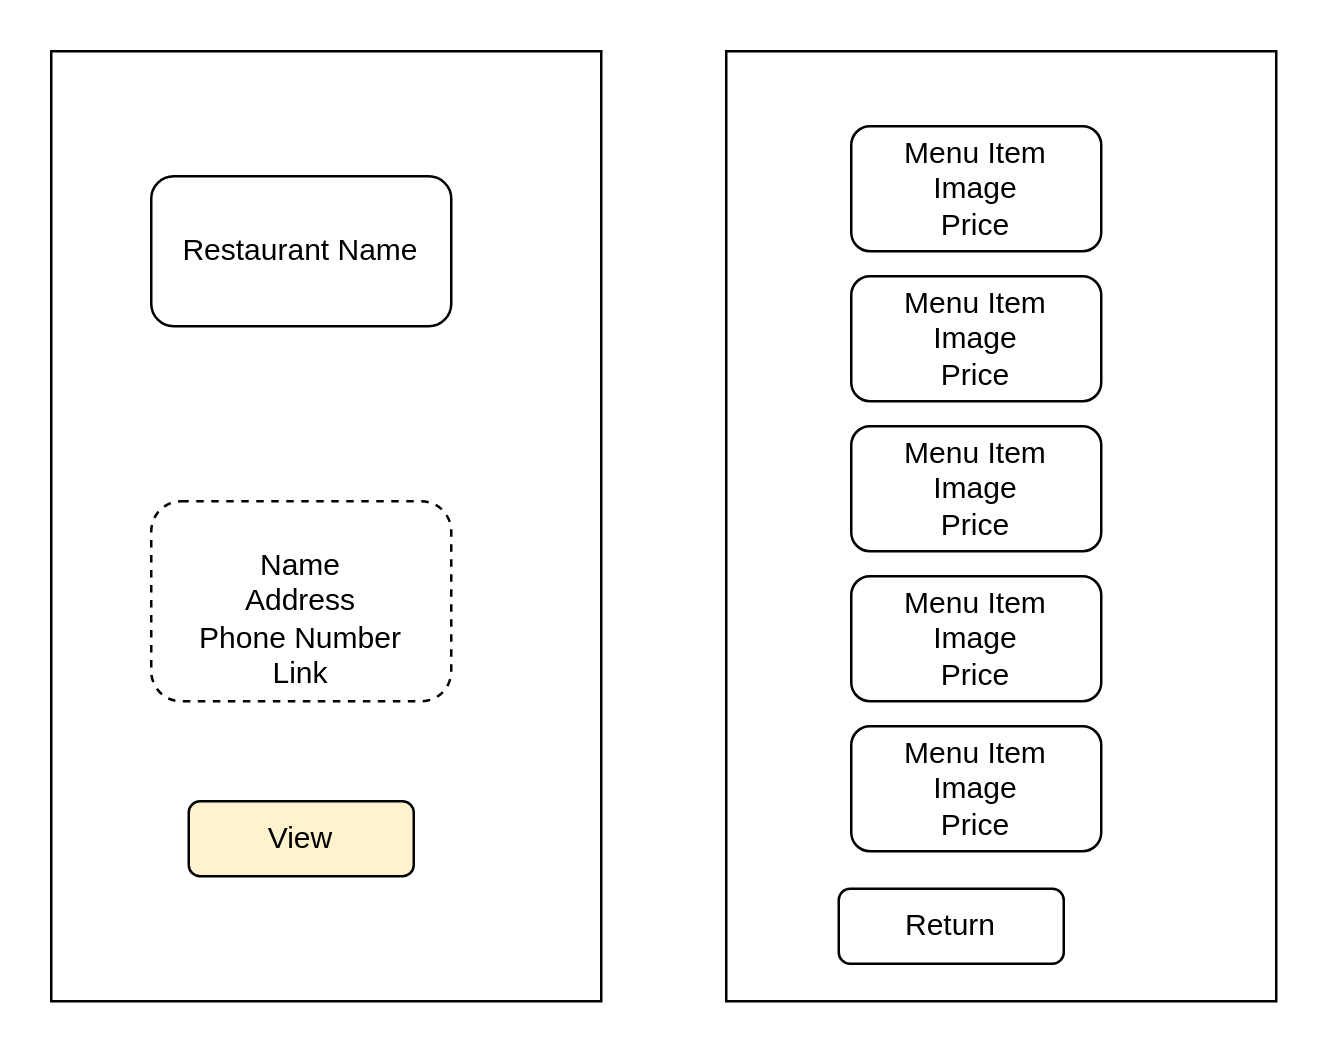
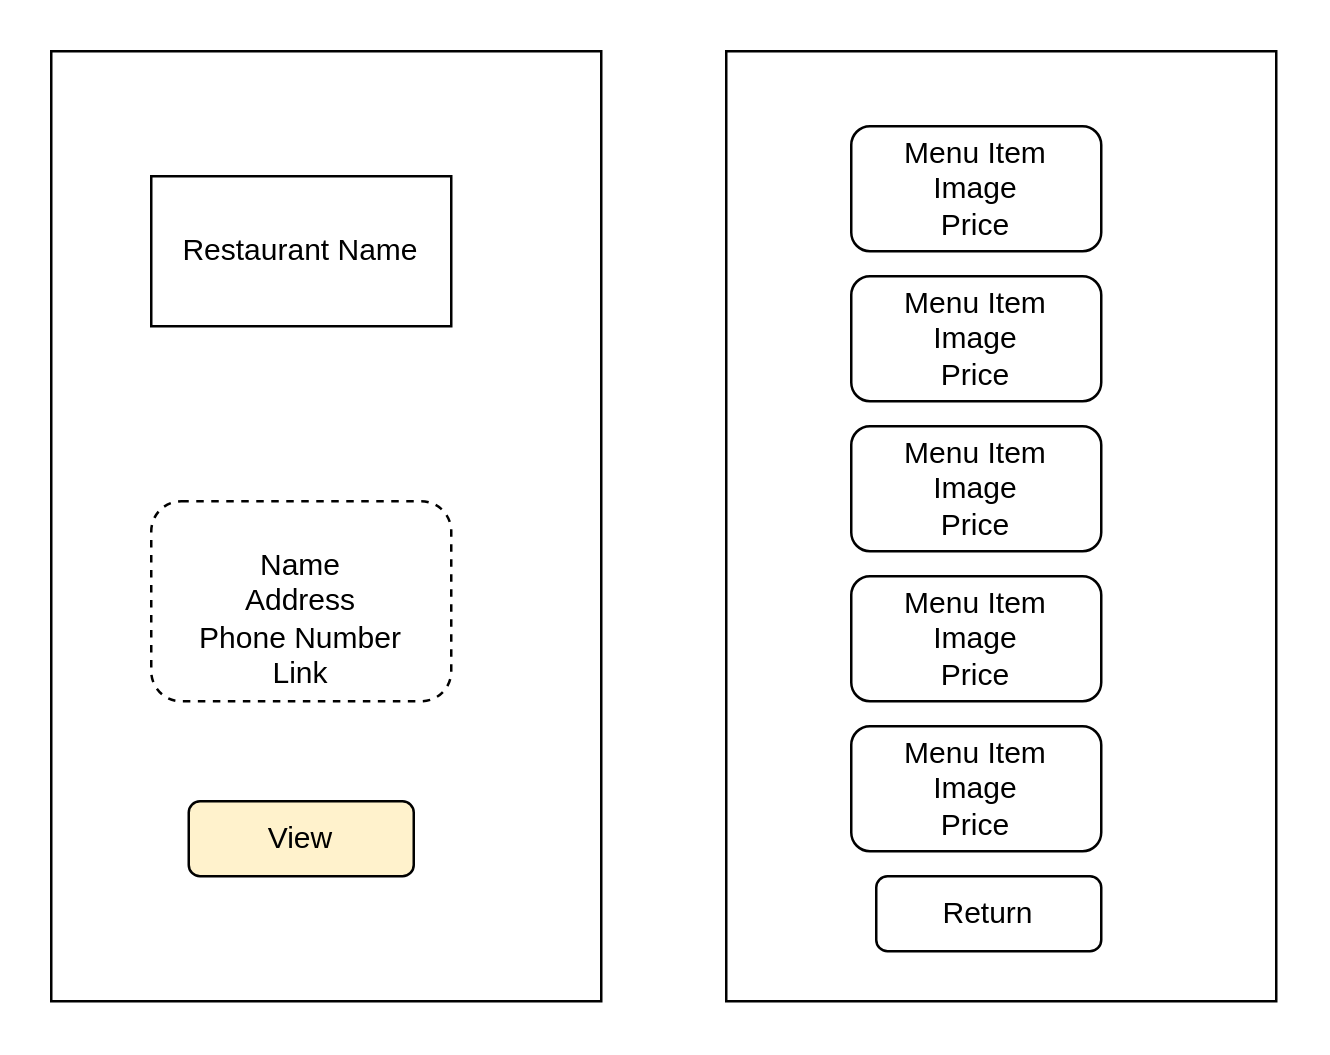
node "Restaurant Name": shape rounded rectangle -> rectangle
node "Return": moved (951, 926) -> (989, 914)
